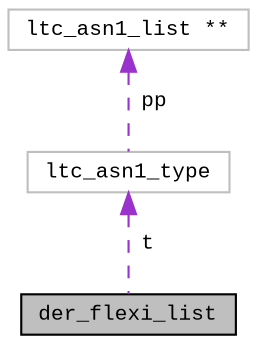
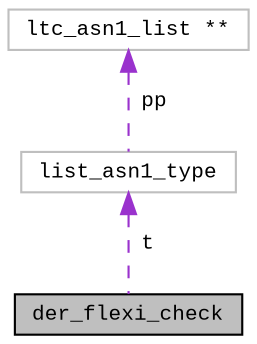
node "ltc_asn1_type": label "ltc_asn1_type" -> "list_asn1_type"
node "der_flexi_list": label "der_flexi_list" -> "der_flexi_check"
